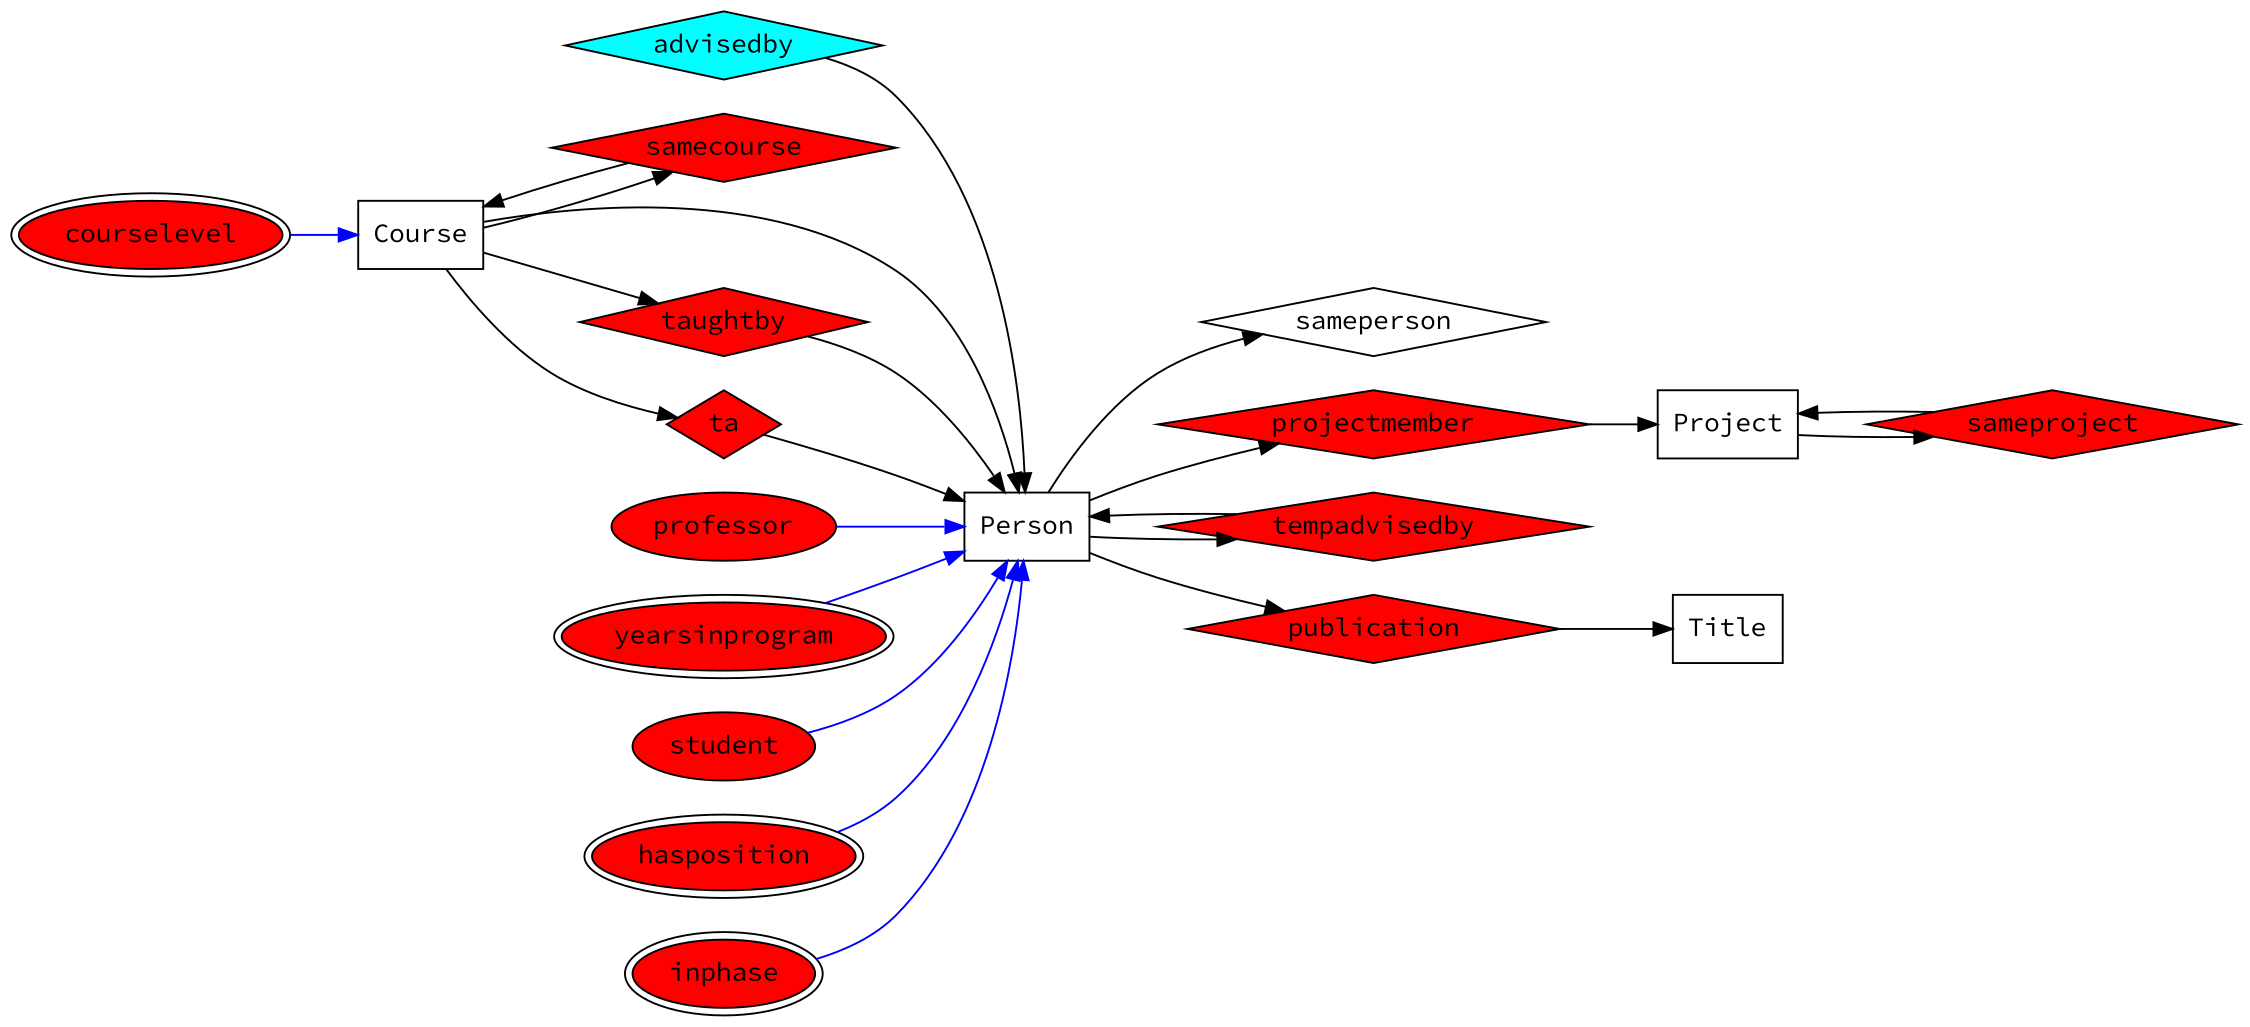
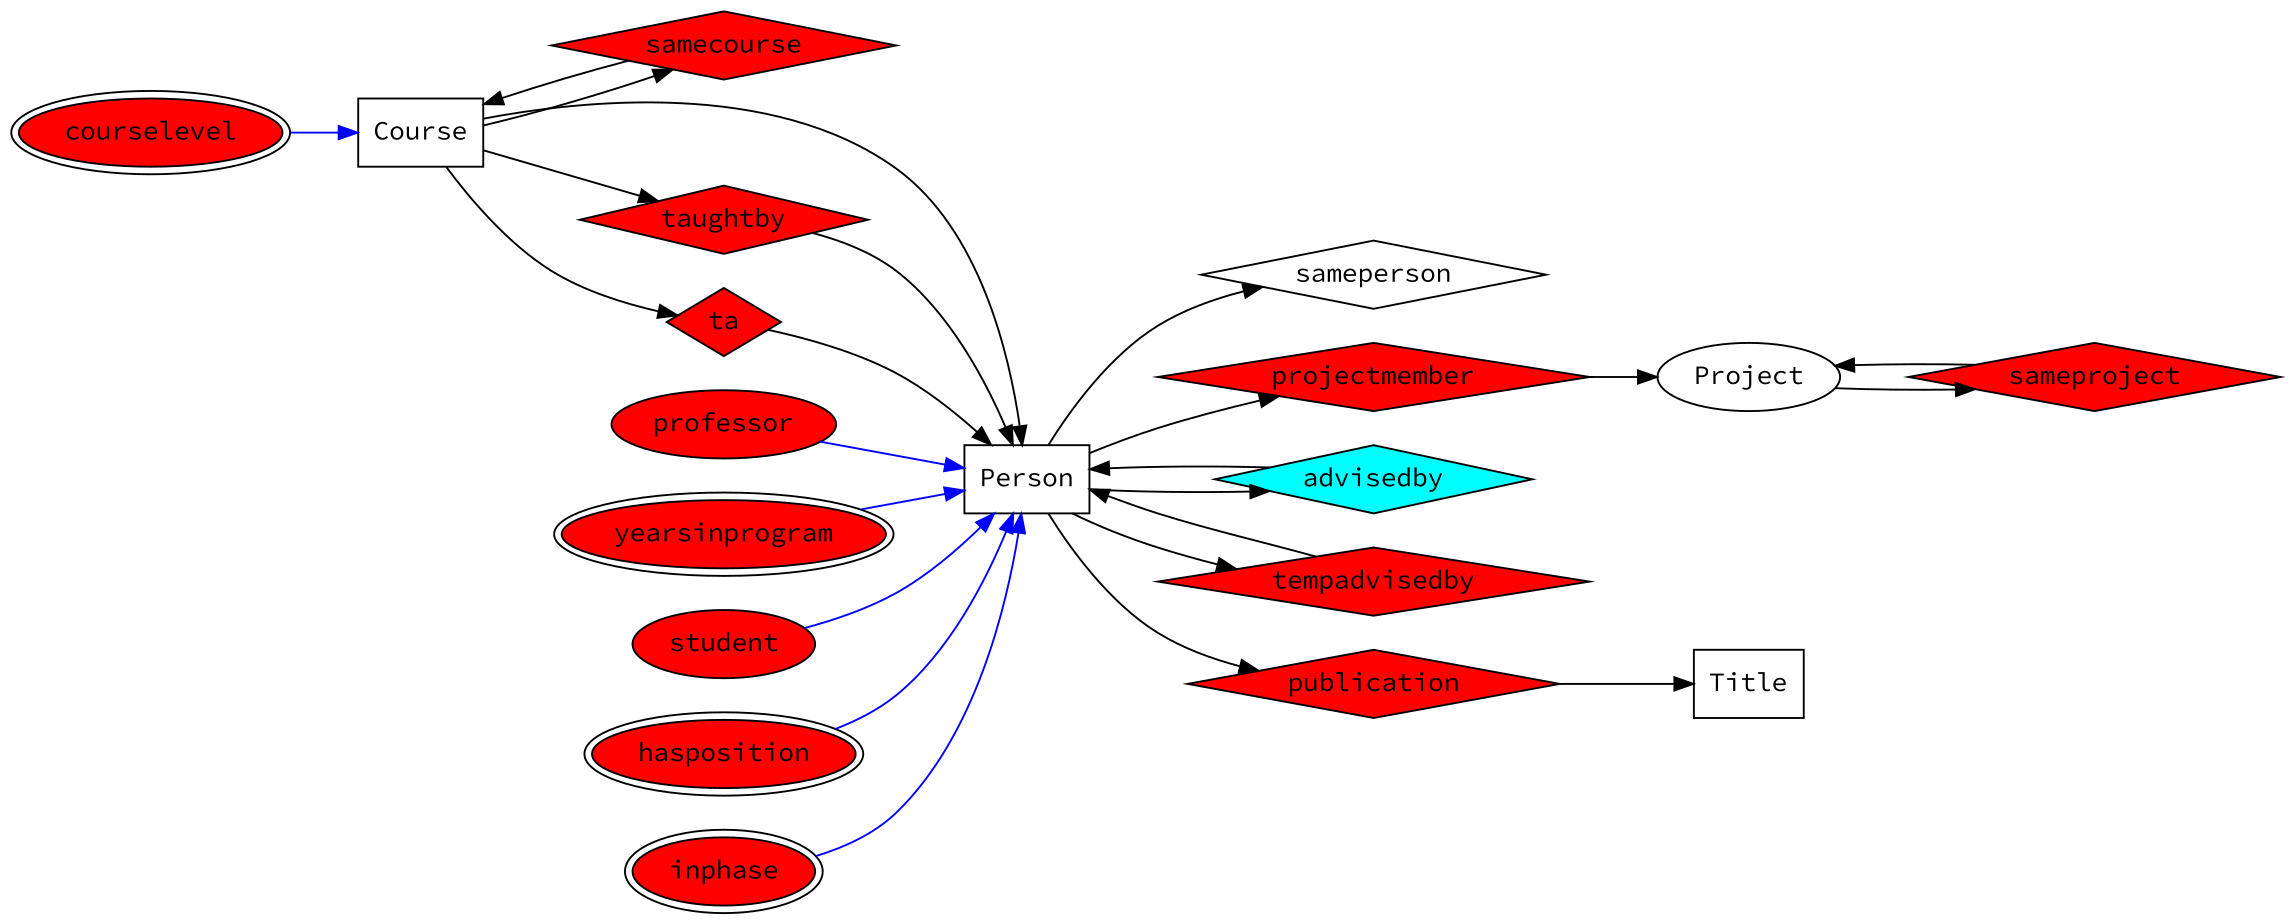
node "Project": shape box -> ellipse
edge "Person" -> "advisedby": added
